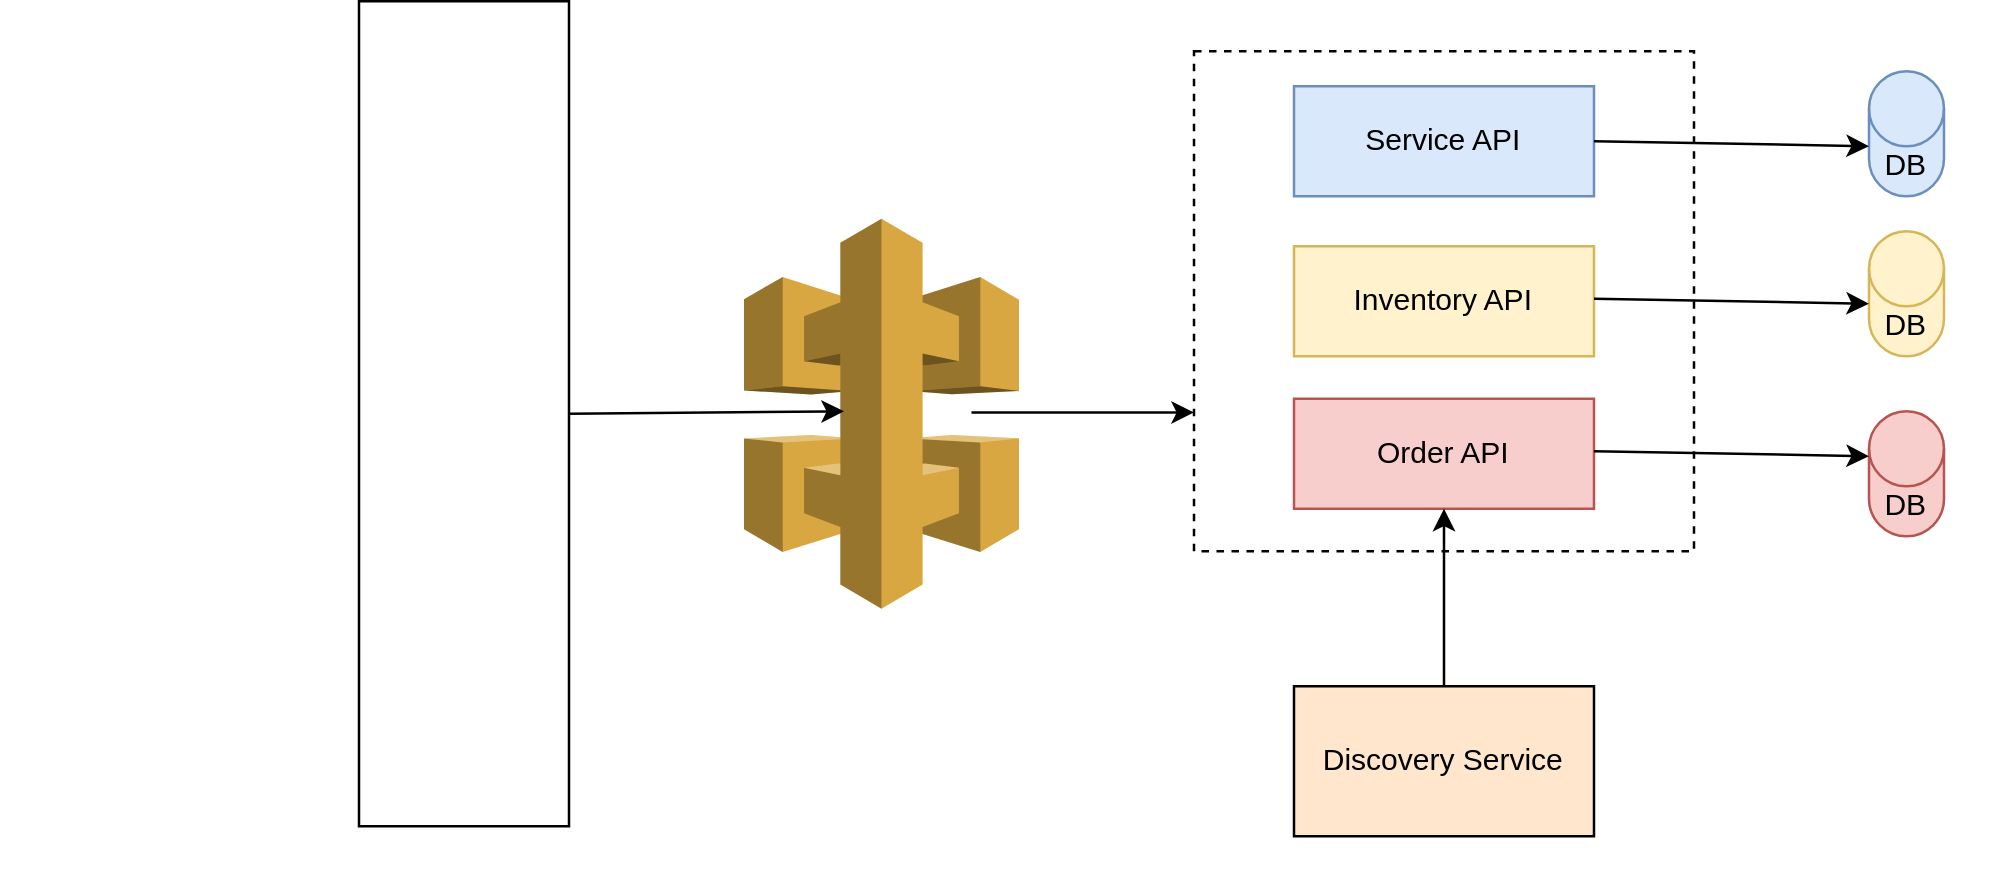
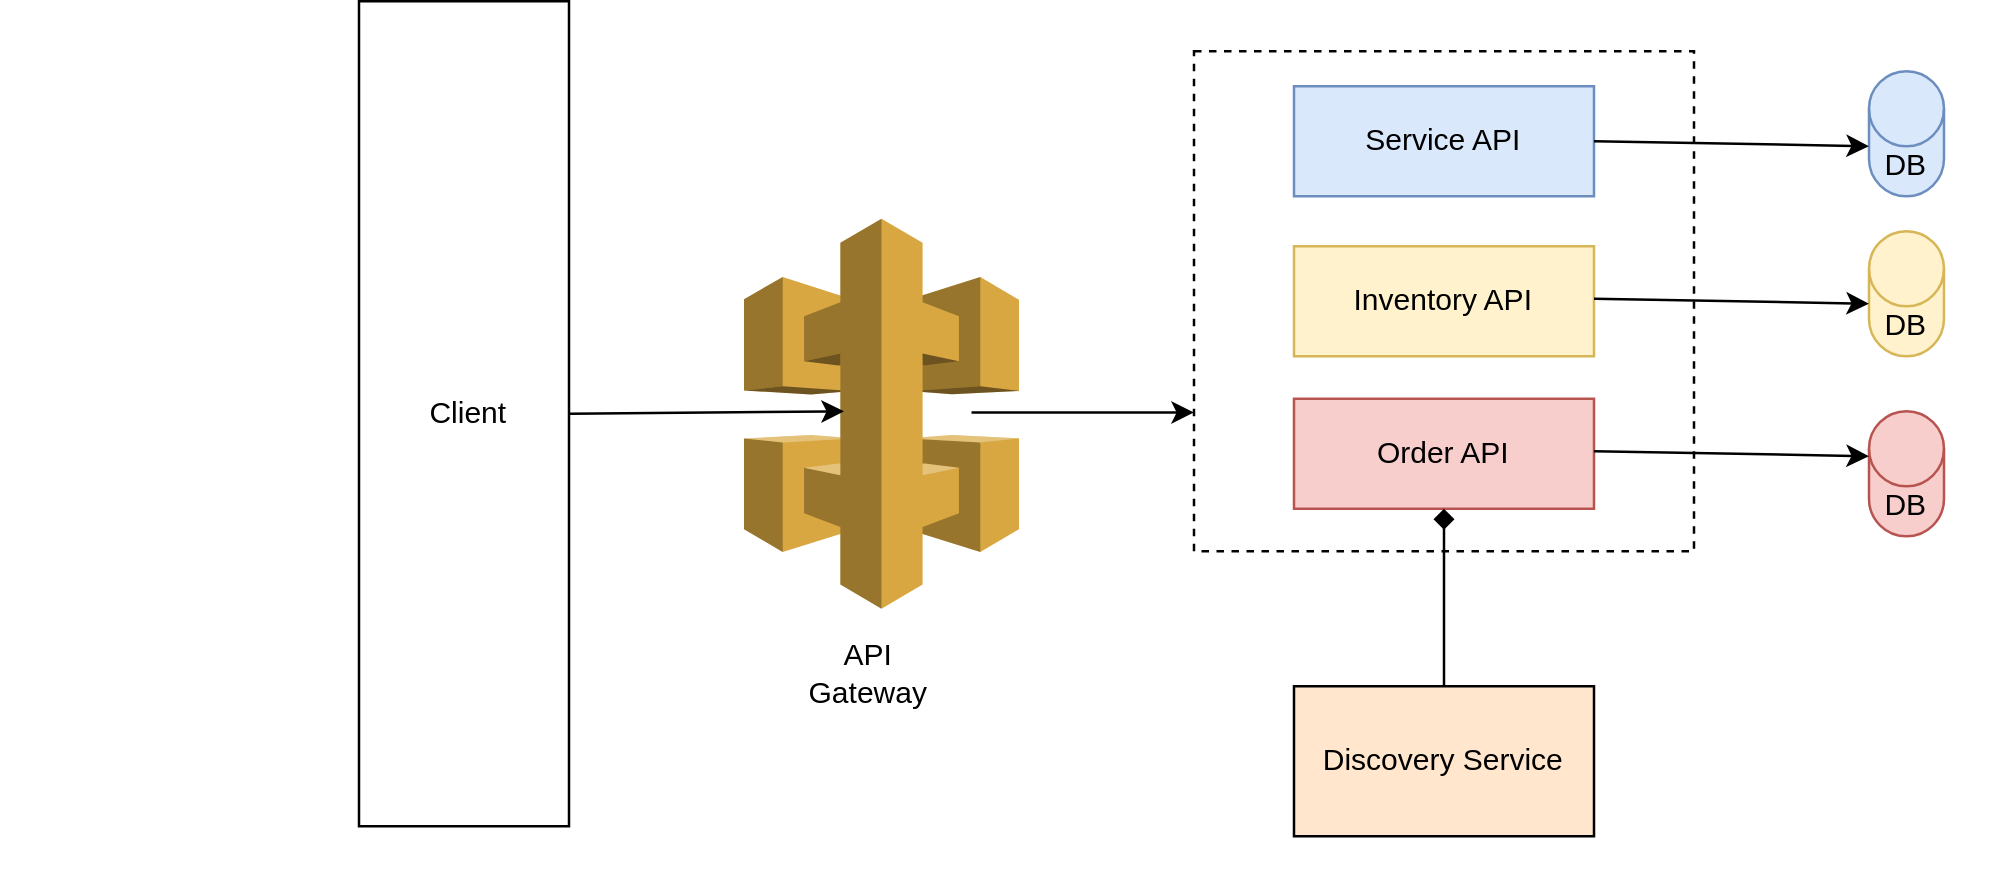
node "Client": added
edge "Discovery Service" -> "Order API": arrowhead classic -> diamond
node "API Gateway": added
